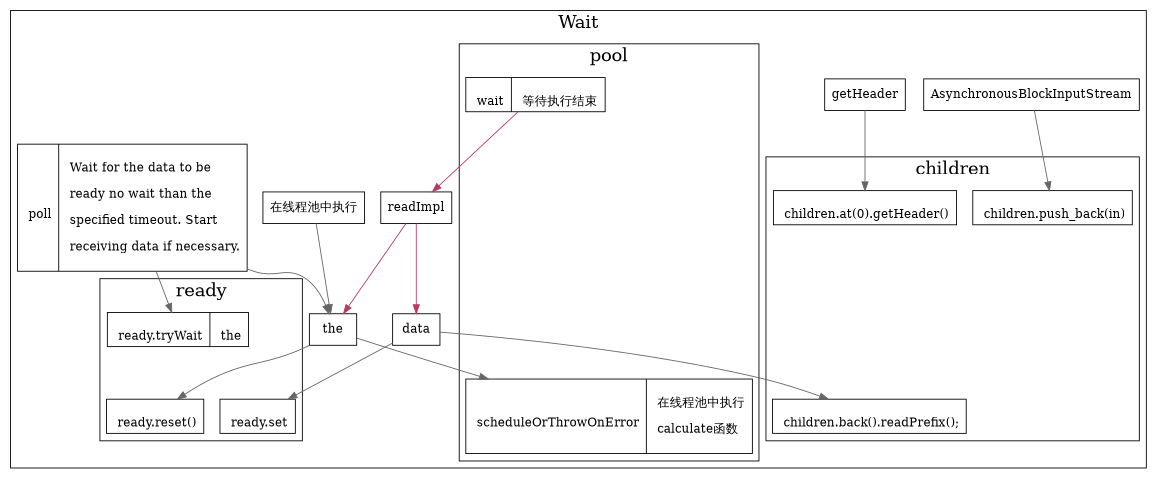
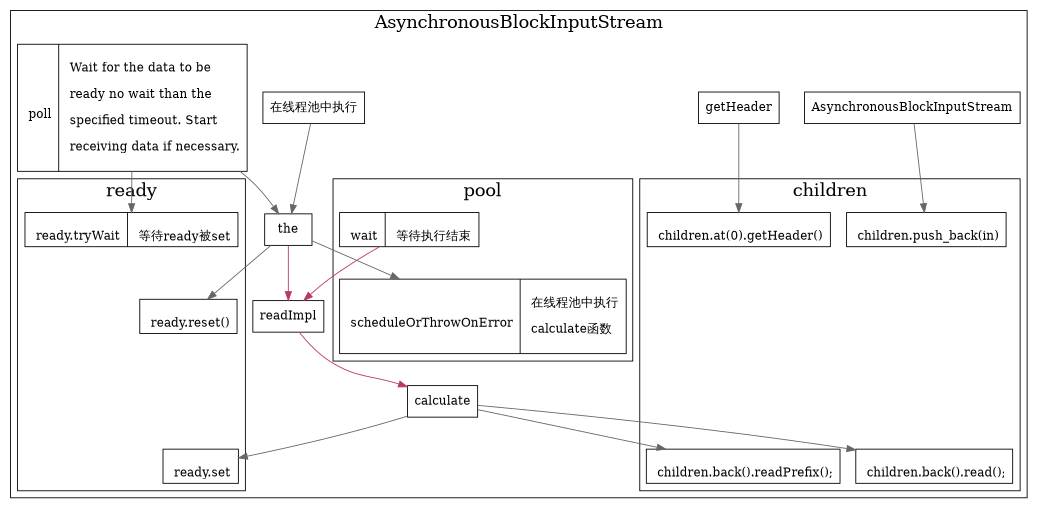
cluster "Wait": label "Wait" -> "AsynchronousBlockInputStream"
edge "readImpl" -> "the": reversed
node "data": label "data" -> "calculate"
node "ready.tryWait": text "the" -> "等待ready被set"
node "children.back().read();": added
